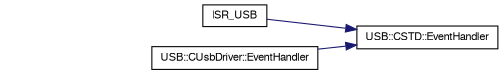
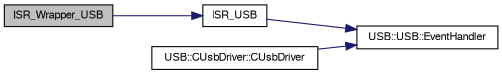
node "ISR_Wrapper_USB": added
node "USB::CSTD::EventHandler": label "USB::CSTD::EventHandler" -> "USB::USB::EventHandler"
node "USB::CUsbDriver::EventHandler": label "USB::CUsbDriver::EventHandler" -> "USB::CUsbDriver::CUsbDriver"
